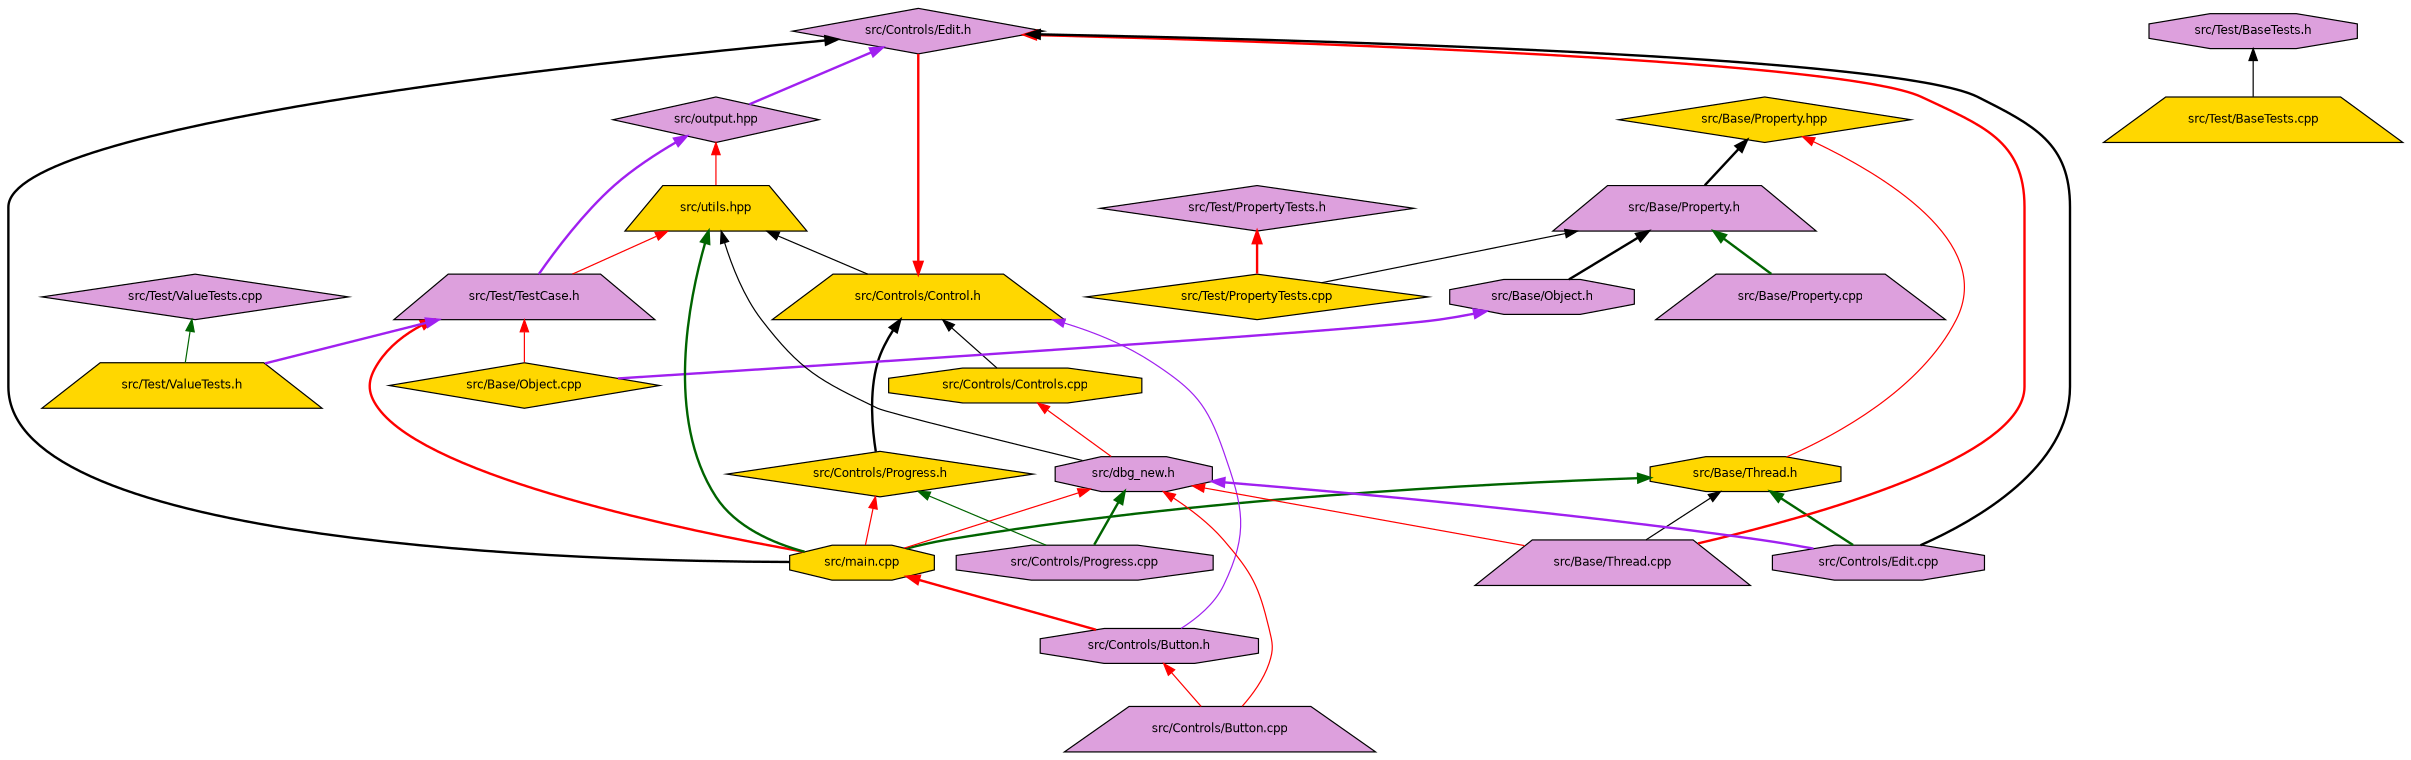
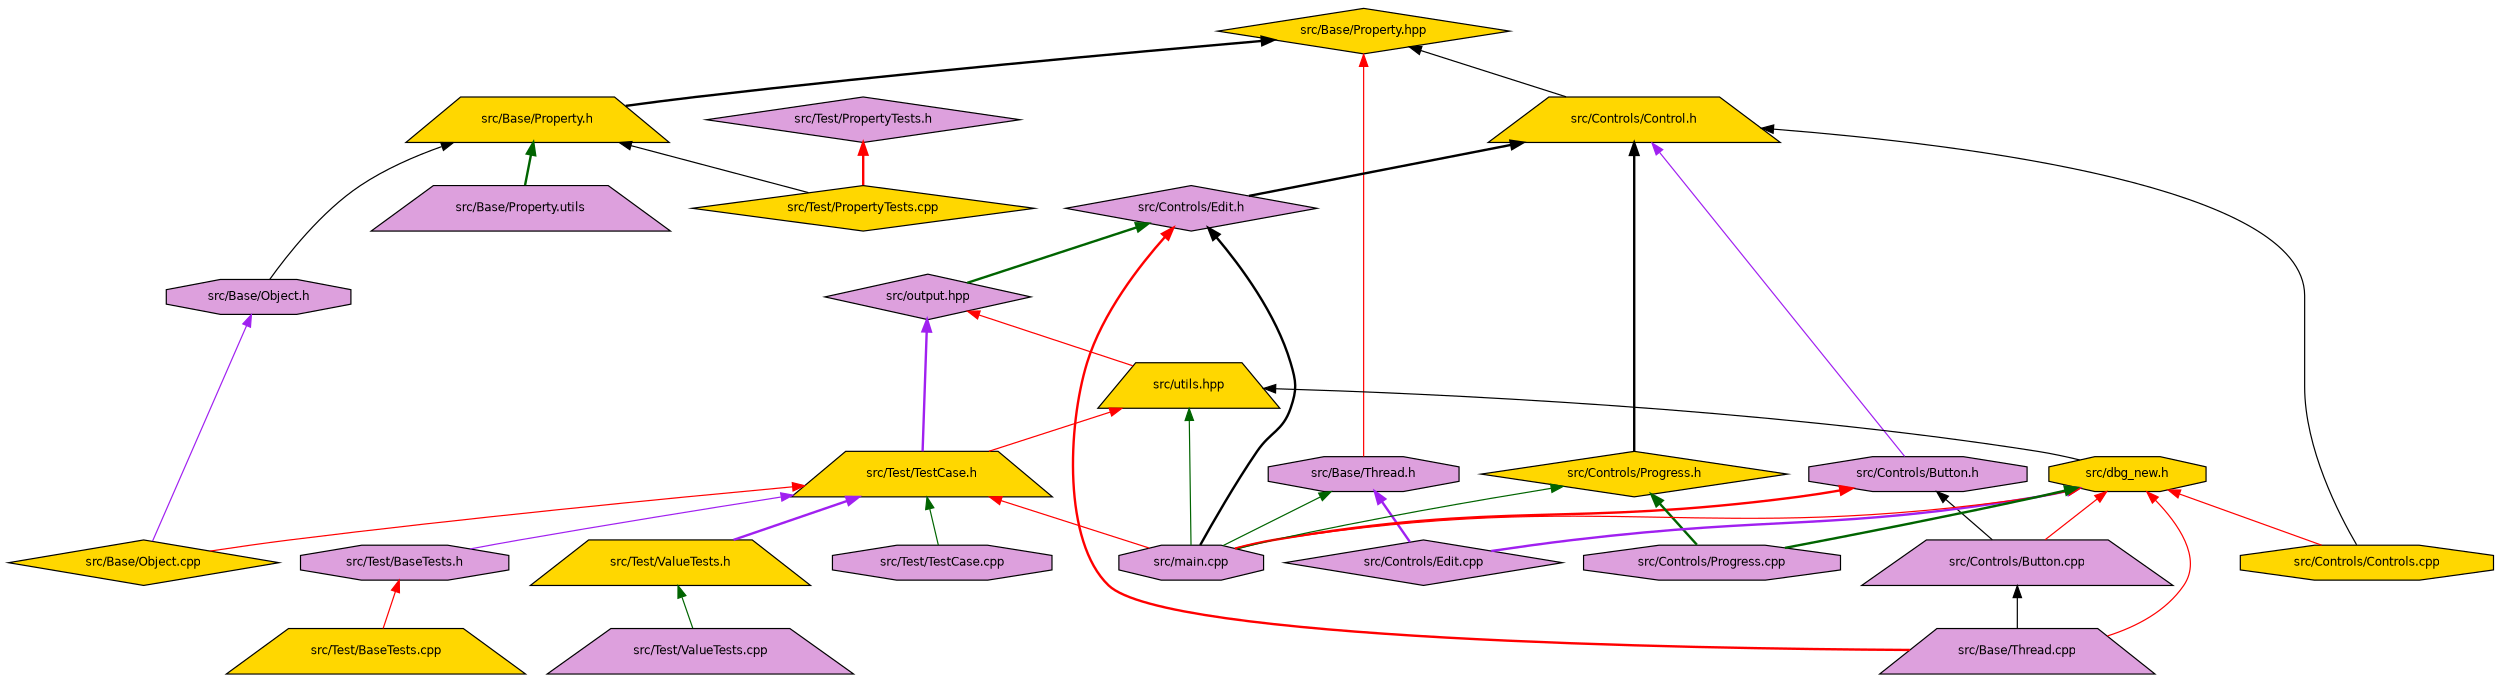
edge "src/Controls/Edit.cpp" -> "src/Controls/Edit.h": removed
edge "src/output.hpp" -> "src/Controls/Edit.h": color purple -> darkgreen
edge "src/Test/BaseTests.cpp" -> "src/Test/BaseTests.h": color black -> red
edge "src/Controls/Edit.h" -> "src/Controls/Control.h": color red -> black
node "src/Base/Property.h": fillcolor plum -> gold
edge "src/Controls/Control.h" -> "src/utils.hpp": now "src/Controls/Control.h" -> "src/Base/Property.hpp"
edge "src/Base/Object.h" -> "src/Base/Property.h": style bold -> solid
node "src/Test/ValueTests.cpp": shape diamond -> trapezium
node "src/Test/TestCase.h": fillcolor plum -> gold
node "src/Base/Property.cpp": label "src/Base/Property.cpp" -> "src/Base/Property.utils"
edge "src/Test/ValueTests.h" -> "src/Test/ValueTests.cpp": reversed
edge "src/Base/Object.cpp" -> "src/Base/Object.h": style bold -> solid
edge "src/main.cpp" -> "src/utils.hpp": style bold -> solid
edge "src/dbg_new.h" -> "src/Controls/Controls.cpp": reversed
node "src/dbg_new.h": fillcolor plum -> gold
node "src/Base/Thread.h": fillcolor gold -> plum
edge "src/main.cpp" -> "src/Test/TestCase.h": style bold -> solid
edge "src/main.cpp" -> "src/Base/Thread.h": style bold -> solid
edge "src/Controls/Progress.cpp" -> "src/Controls/Progress.h": style solid -> bold
edge "src/Base/Thread.cpp" -> "src/Base/Thread.h": now "src/Base/Thread.cpp" -> "src/Controls/Button.cpp"
edge "src/Test/BaseTests.h" -> "src/Test/TestCase.h": added
edge "src/Controls/Edit.cpp" -> "src/Base/Thread.h": color darkgreen -> purple
edge "src/main.cpp" -> "src/Controls/Progress.h": color red -> darkgreen
node "src/main.cpp": fillcolor gold -> plum
node "src/Test/TestCase.cpp": added
node "src/Controls/Edit.cpp": shape octagon -> diamond
edge "src/Controls/Button.h" -> "src/main.cpp": reversed
edge "src/Controls/Button.cpp" -> "src/Controls/Button.h": color red -> black
